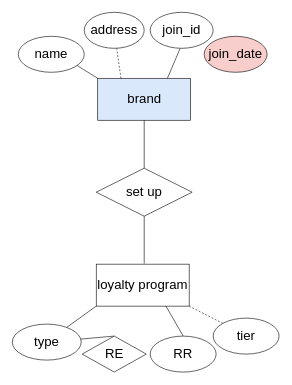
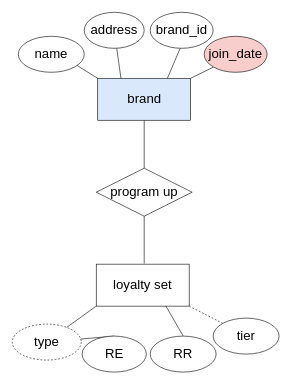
node "join_id": label "join_id" -> "brand_id"
edge "address" -- "brand": style dashed -> solid
edge "join_date" -- "brand": added
node "set up": label "set up" -> "program up"
node "loyalty program": label "loyalty program" -> "loyalty set"
node "type": style solid -> dashed
node "RE": shape diamond -> ellipse
